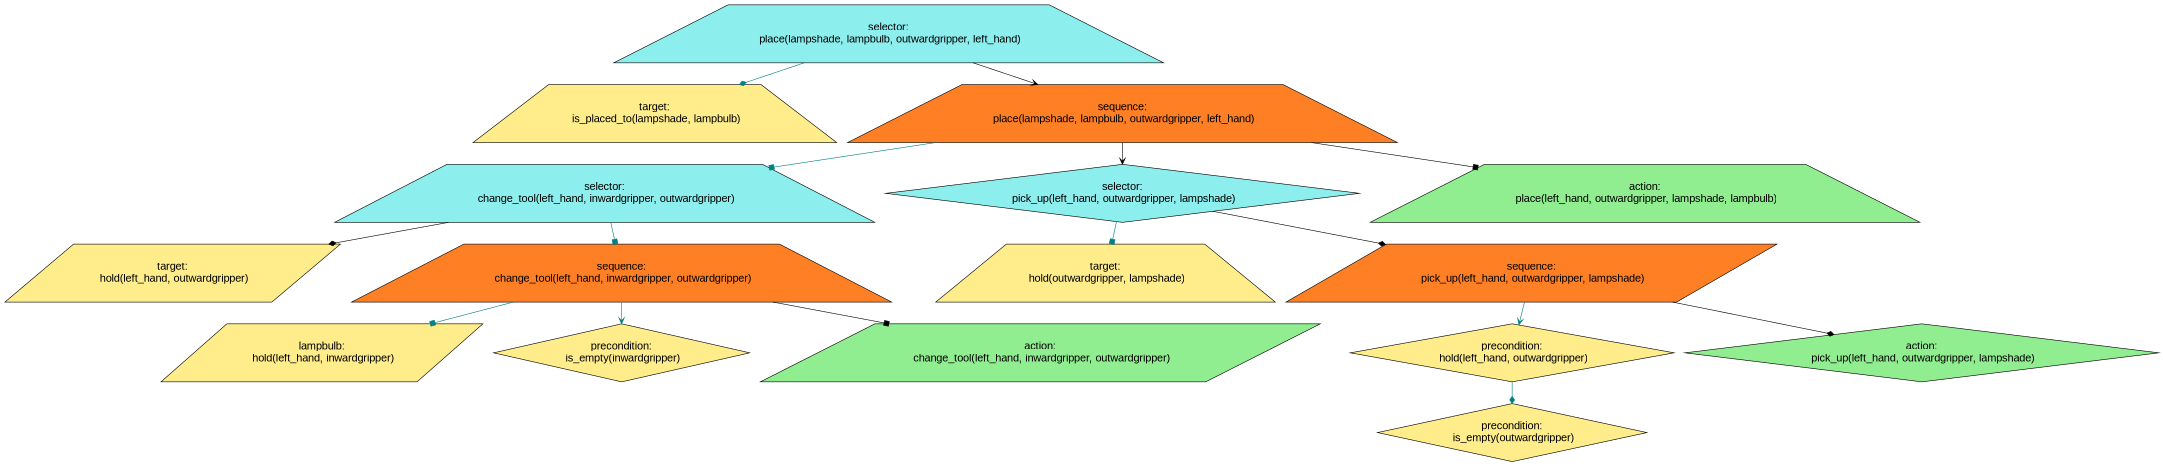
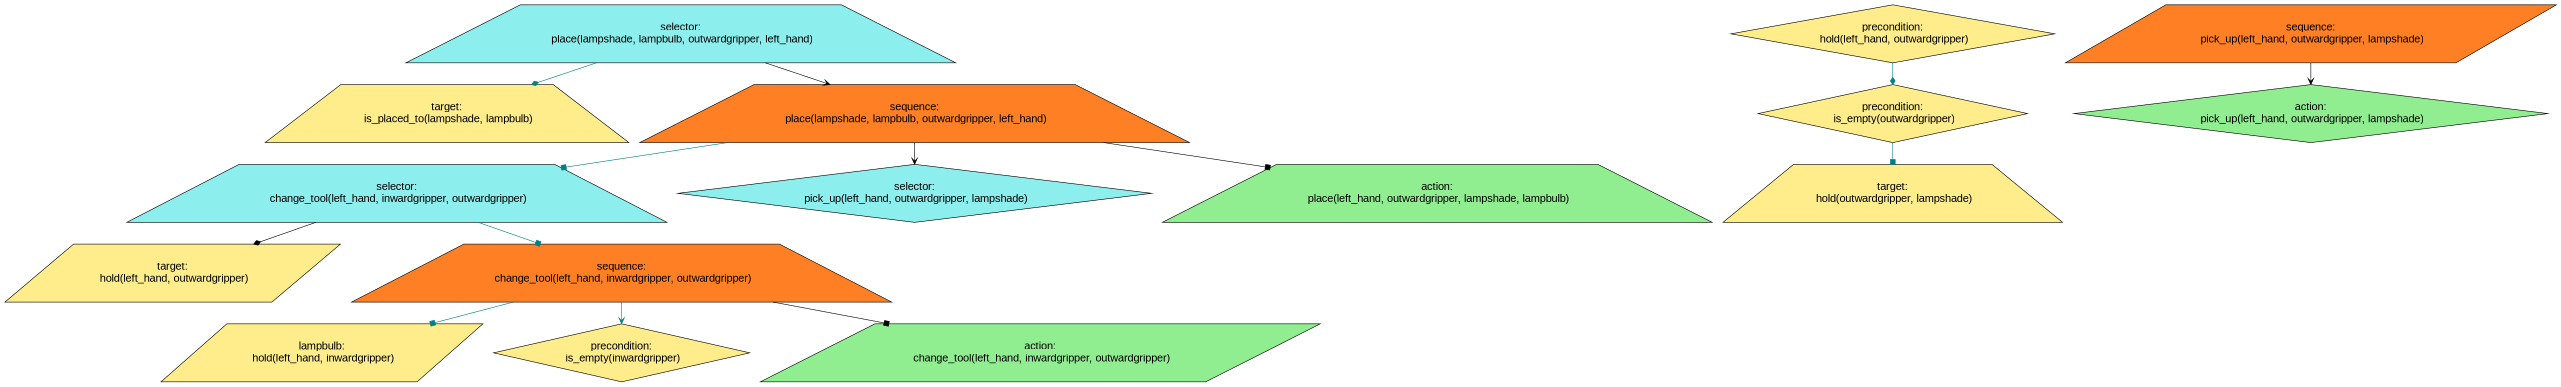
edge "selector: pick_up(left_hand, outwardgripper, lampshade)" -> "sequence: pick_up(left_hand, outwardgripper, lampshade)": removed
edge "selector: pick_up(left_hand, outwardgripper, lampshade)" -> "target: hold(outwardgripper, lampshade)": now "precondition: is_empty(outwardgripper)" -> "target: hold(outwardgripper, lampshade)"
edge "sequence: pick_up(left_hand, outwardgripper, lampshade)" -> "precondition: hold(left_hand, outwardgripper)": removed
edge "sequence: pick_up(left_hand, outwardgripper, lampshade)" -> "action: pick_up(left_hand, outwardgripper, lampshade)": arrowhead diamond -> vee
